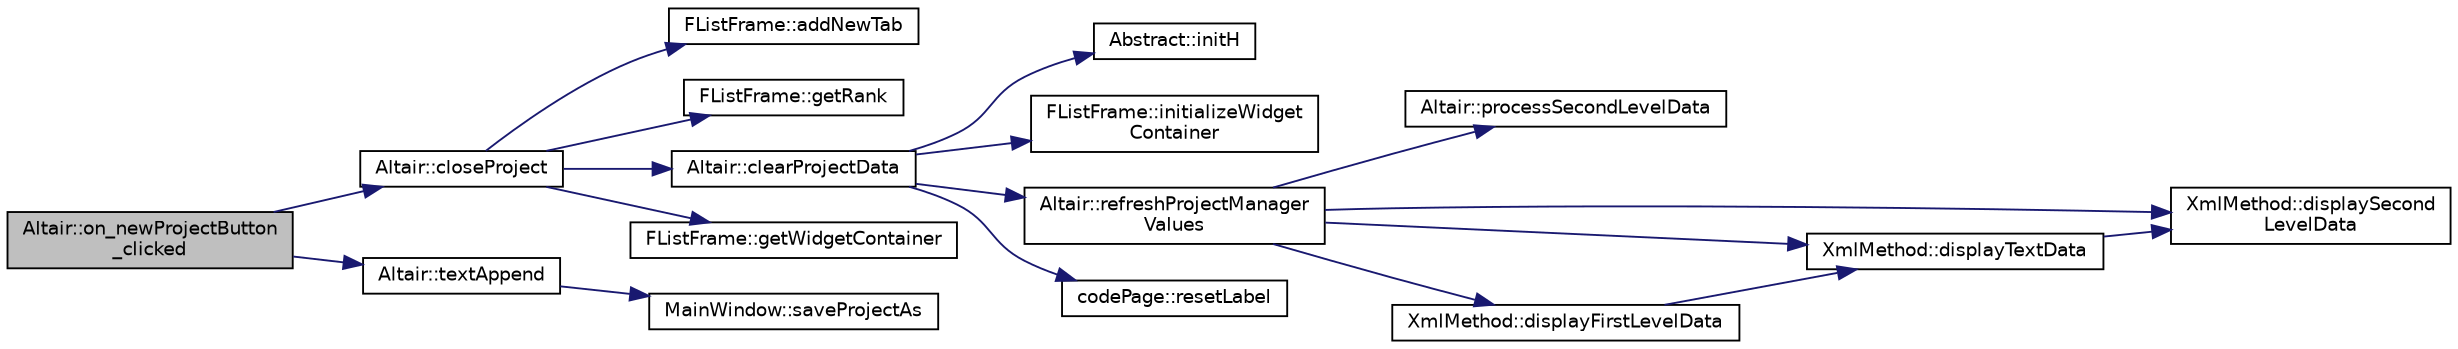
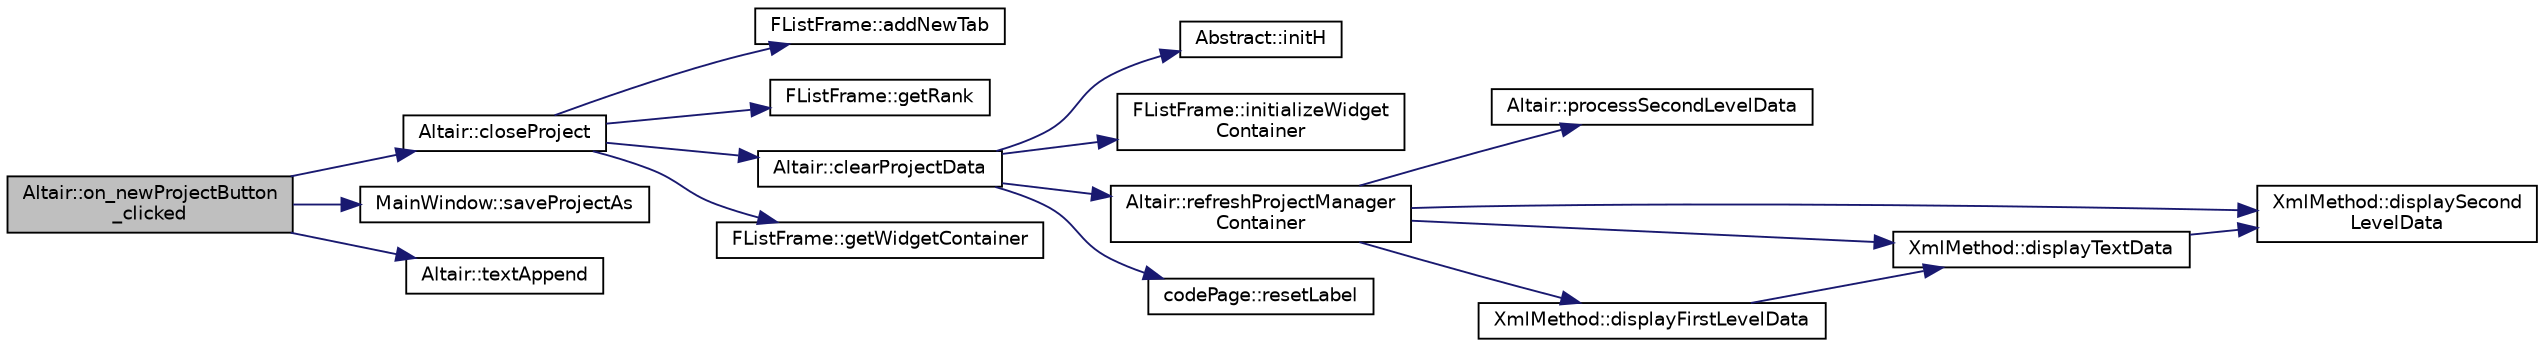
node "Altair::refreshProjectManager Values": label "Altair::refreshProjectManager Values" -> "Altair::refreshProjectManager Container"
edge "Altair::textAppend" -> "MainWindow::saveProjectAs": now "Altair::on_newProjectButton _clicked" -> "MainWindow::saveProjectAs"
